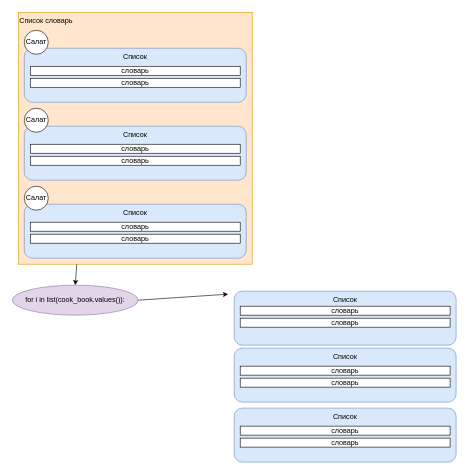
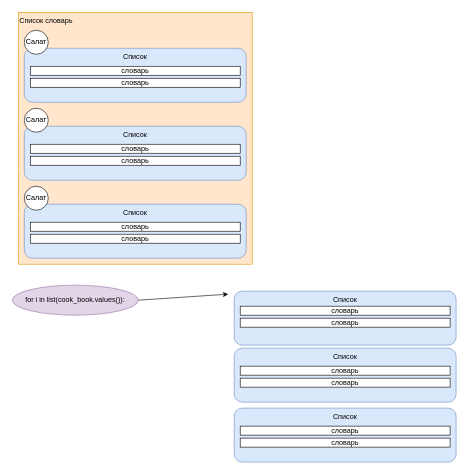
edge "Список словарь" -> "for i in list(cook_book.values()):": removed
